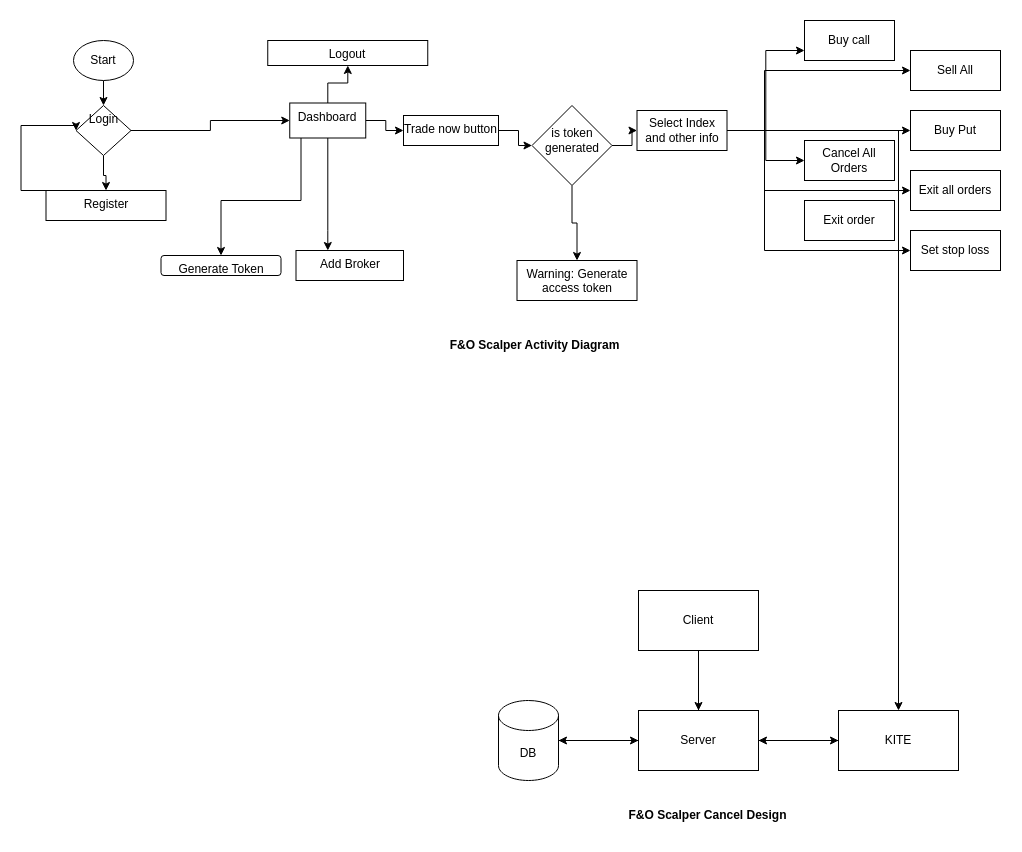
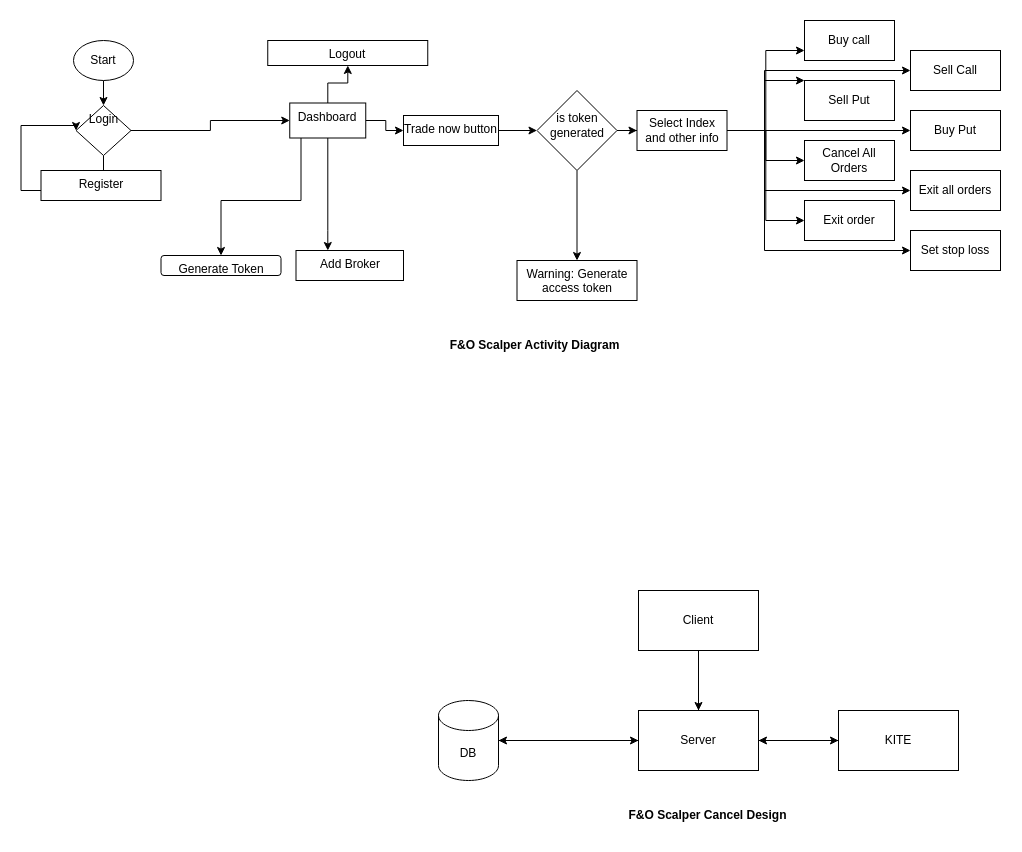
node "Sell All": label "Sell All" -> "Sell Call"
edge "Select Index and other info" -> "Sell Put": added
node "Sell Put": added
node "is token generated": moved (572, 146) -> (577, 131)
node "Register": moved (106, 206) -> (101, 186)
edge "Select Index and other info" -> "KITE": now "Select Index and other info" -> "Exit order"
node "DB": moved (529, 741) -> (469, 741)
